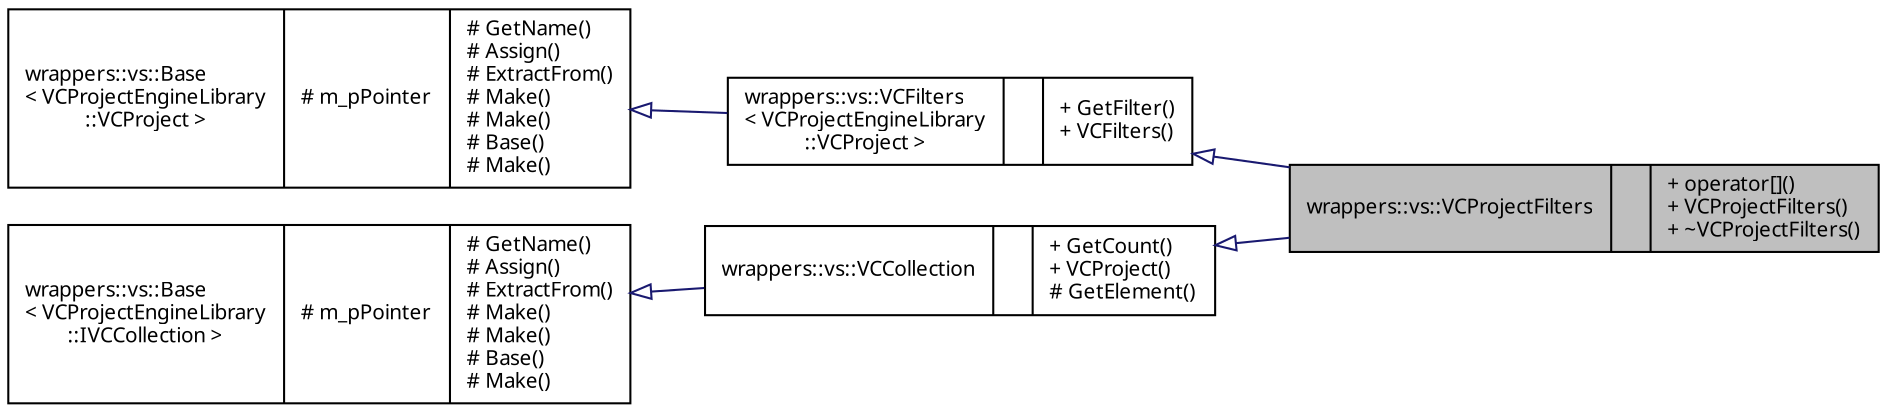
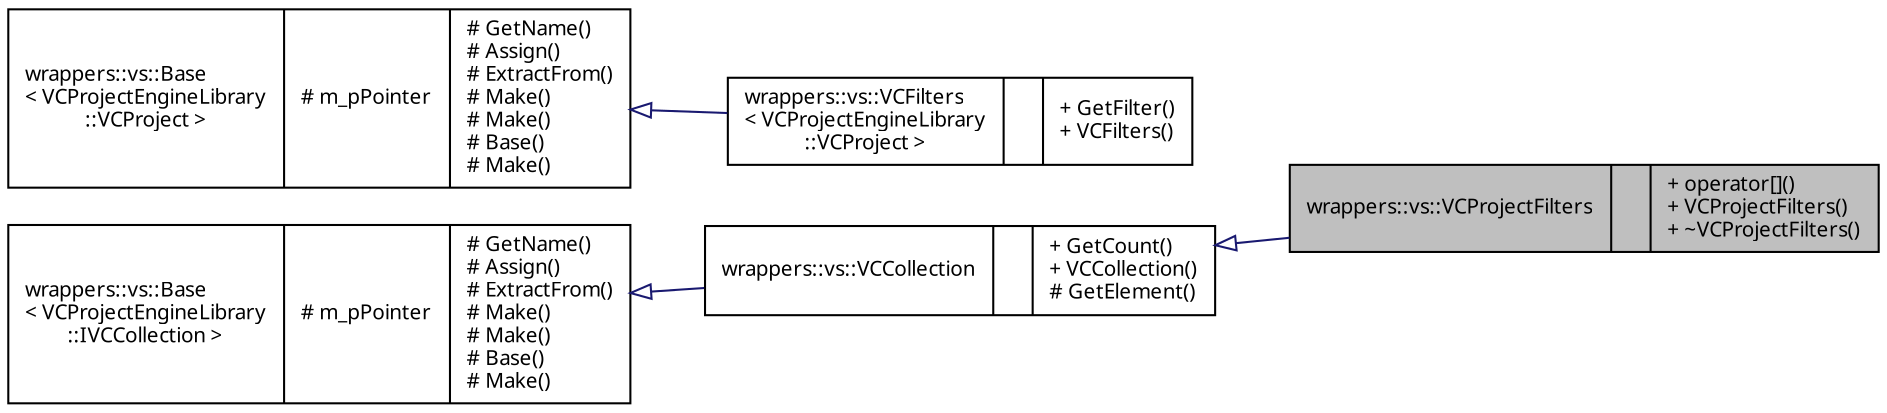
edge "wrappers::vs::VCProjectFilters" -> "wrappers::vs::VCFilters": removed
node "wrappers::vs::VCCollection": text "+ VCProject()" -> "+ VCCollection()"
